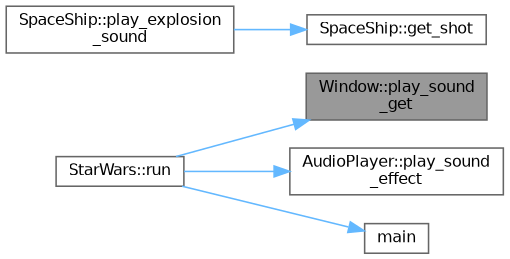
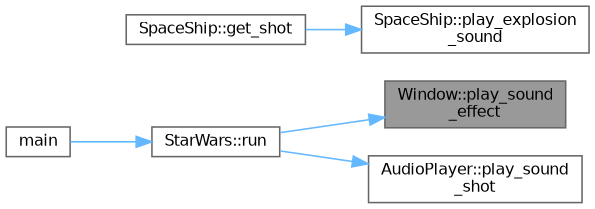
edge "SpaceShip::play_explosion _sound" -> "SpaceShip::get_shot": reversed
node "Window::play_sound _get": label "Window::play_sound _get" -> "Window::play_sound _effect"
node "AudioPlayer::play_sound _effect": label "AudioPlayer::play_sound _effect" -> "AudioPlayer::play_sound _shot"
edge "StarWars::run" -> "main": reversed
